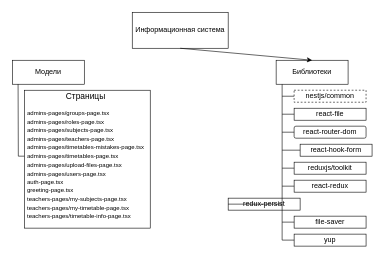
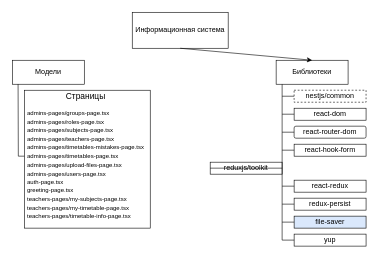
node "react-file": label "react-file" -> "react-dom"
node "react-hook-form": moved (336, 150) -> (330, 150)
node "reduxjs/toolkit": moved (330, 168) -> (246, 168)
node "redux-persist": moved (264, 204) -> (330, 204)
node "file-saver": fillcolor #ffffff -> #dae8fc
